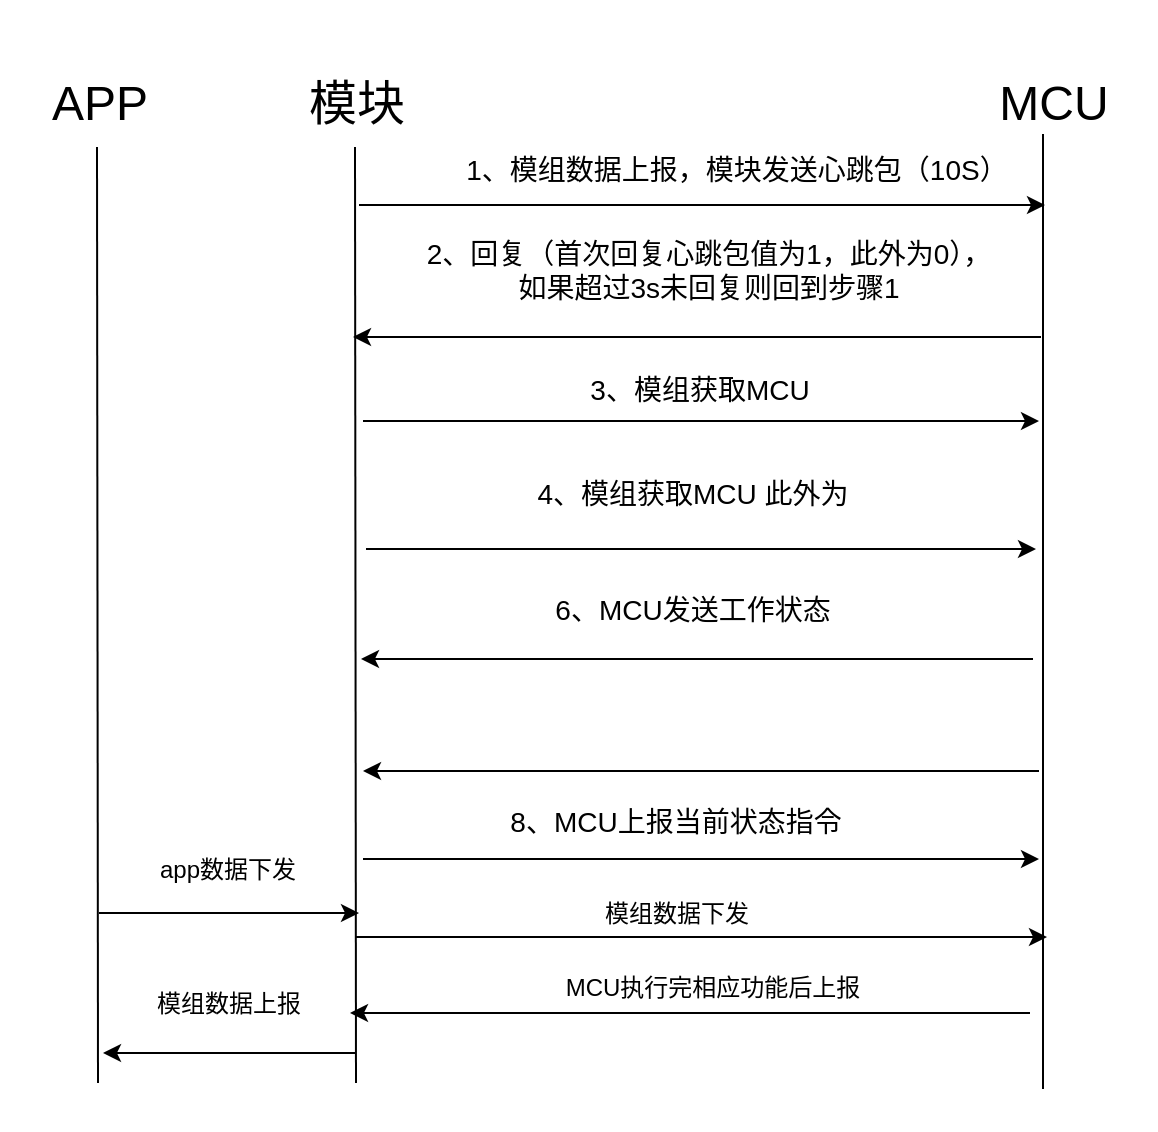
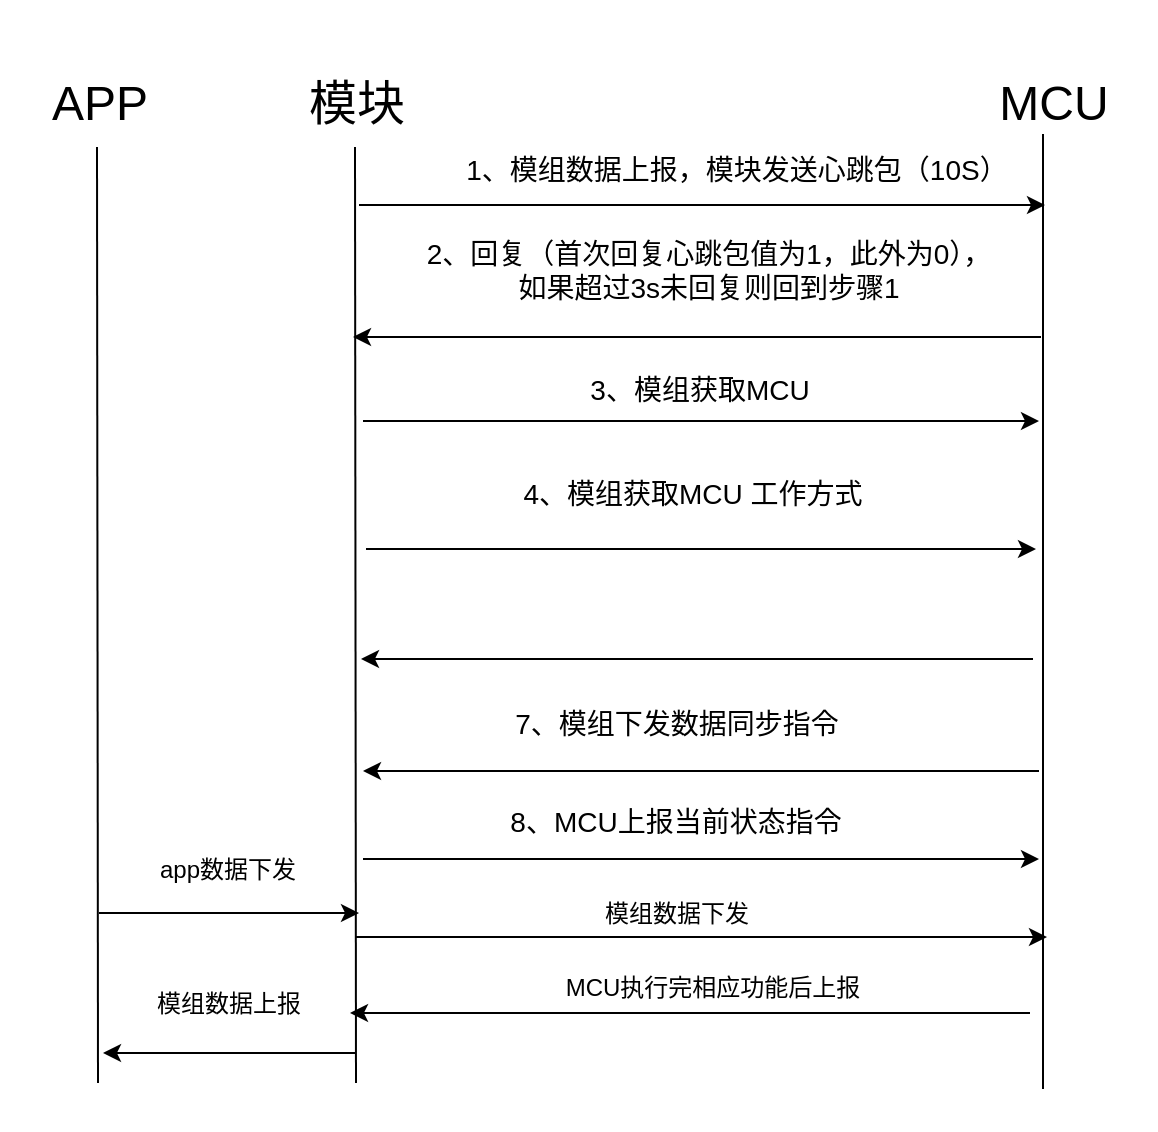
node "4、模组获取MCU 此外为": label "4、模组获取MCU 此外为" -> "4、模组获取MCU 工作方式"
node "6、MCU发送工作状态": removed
node "7、模组下发数据同步指令": added
